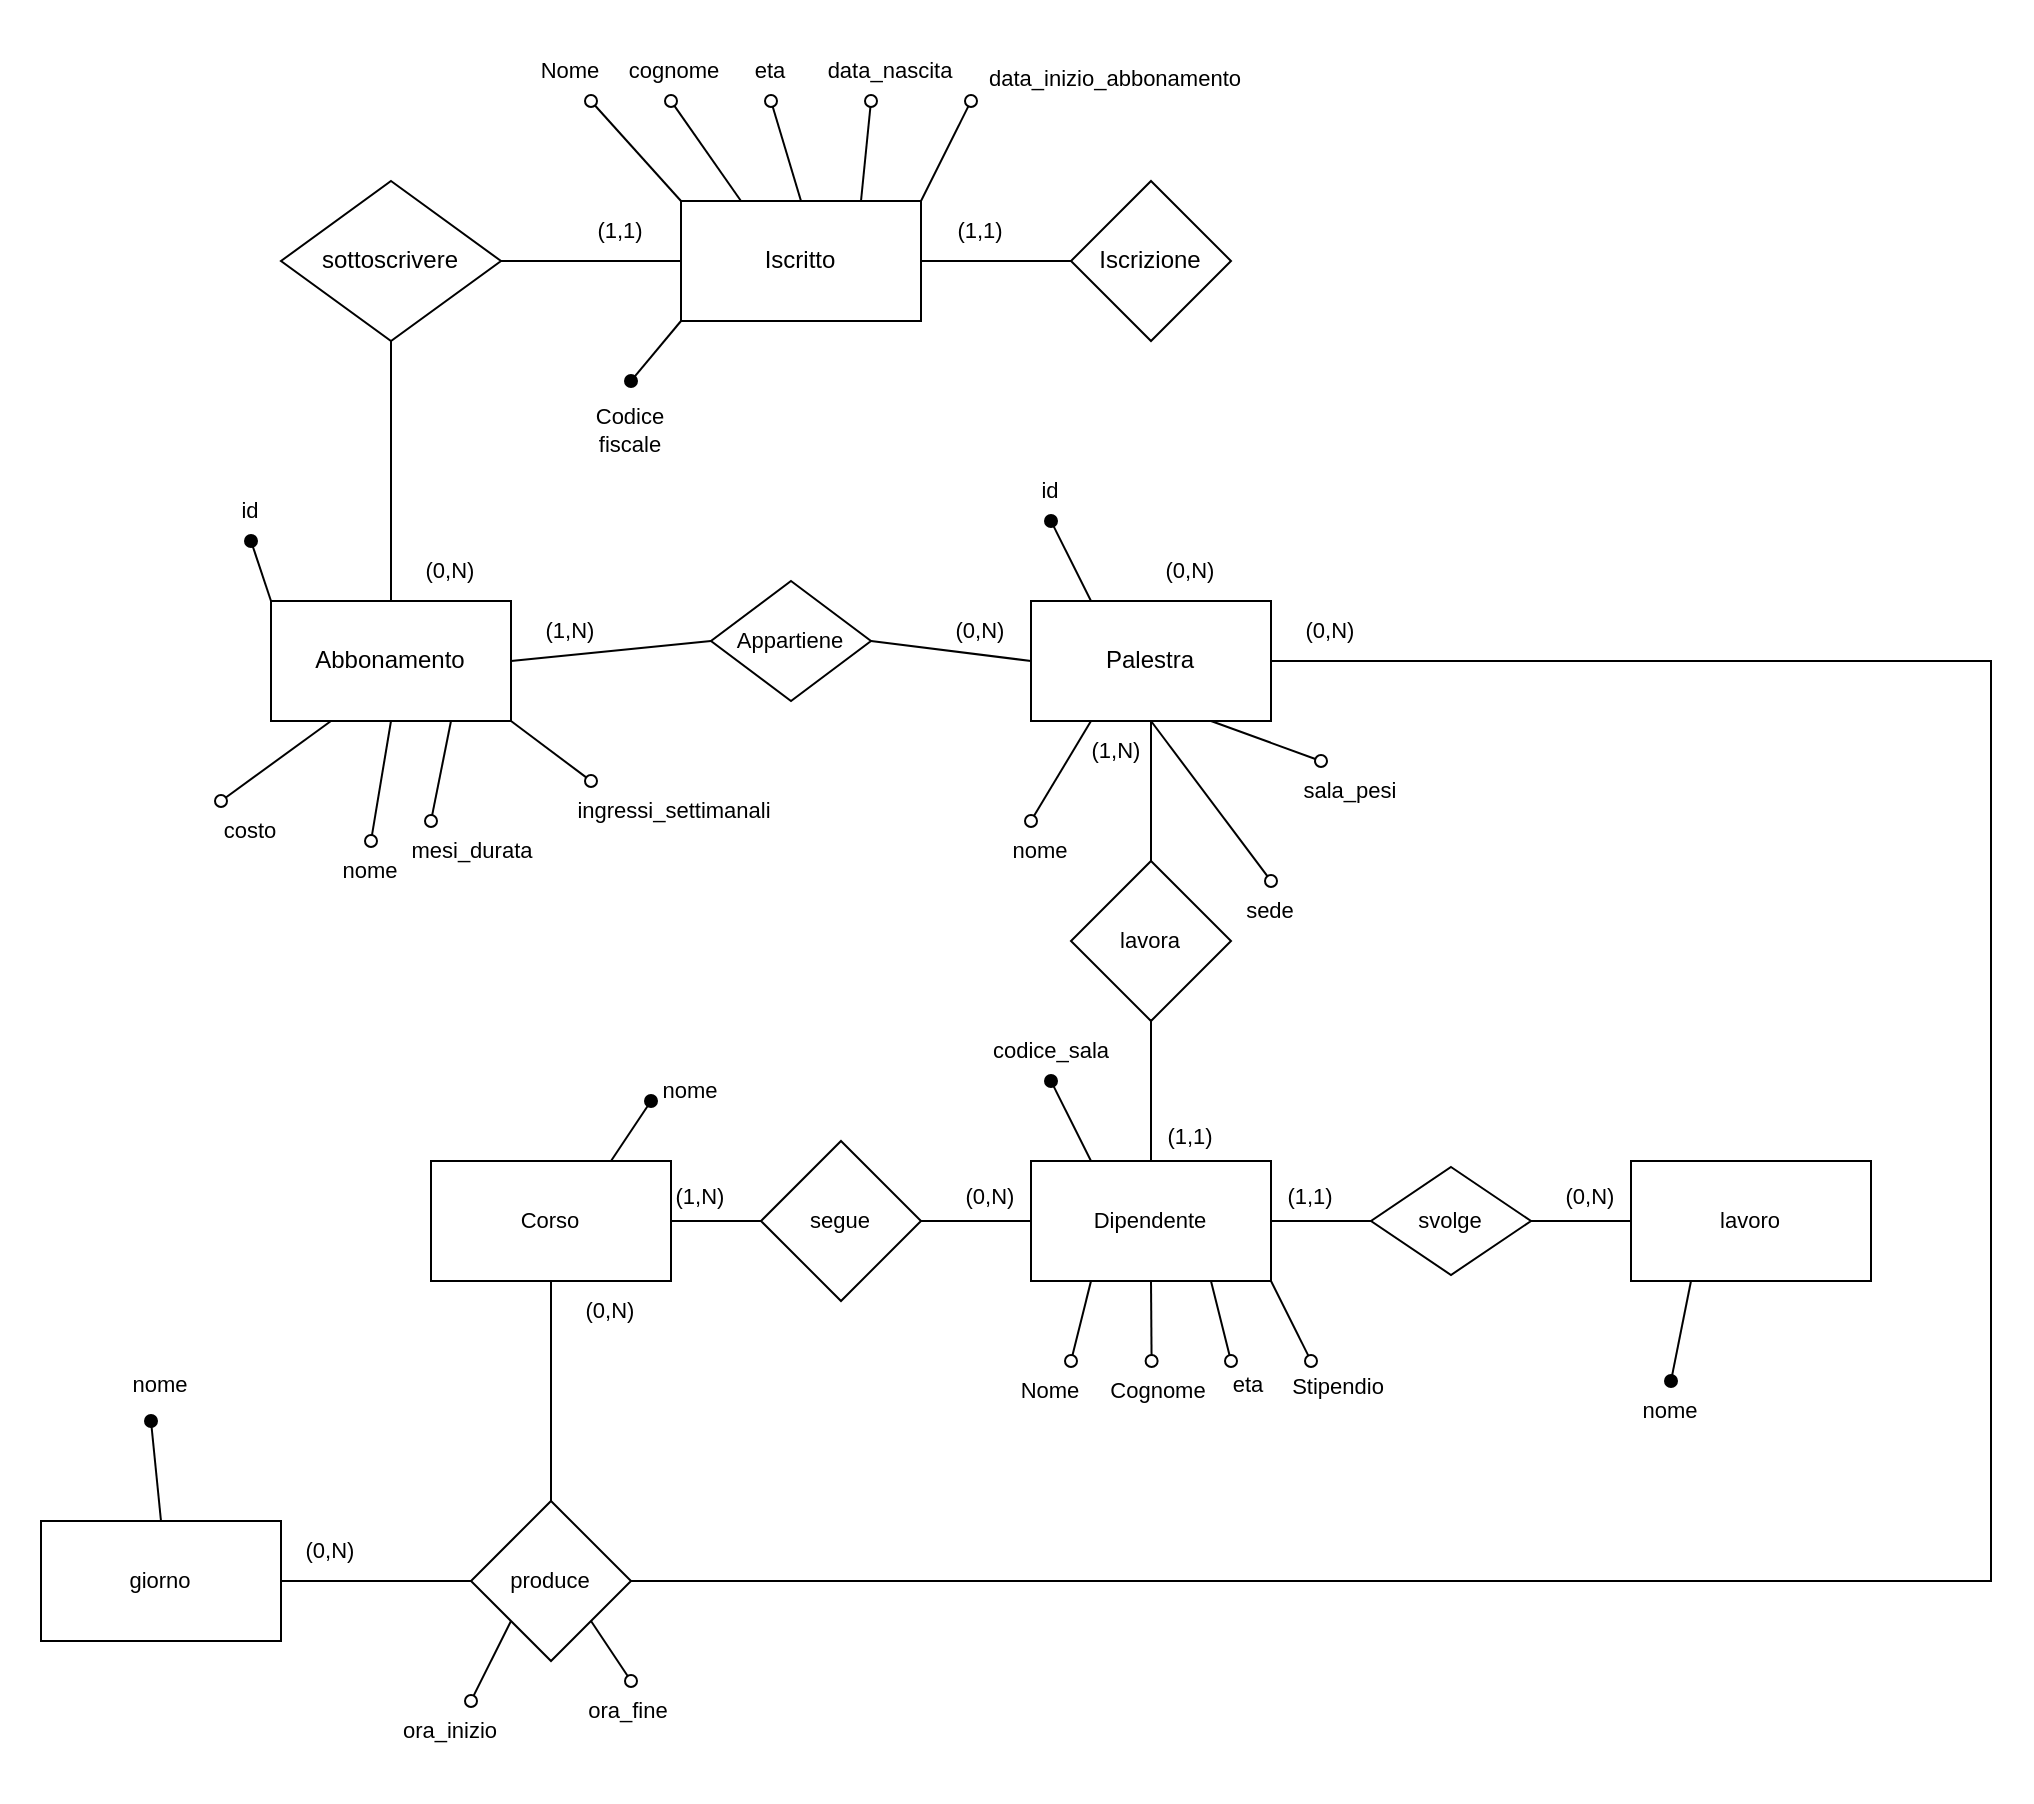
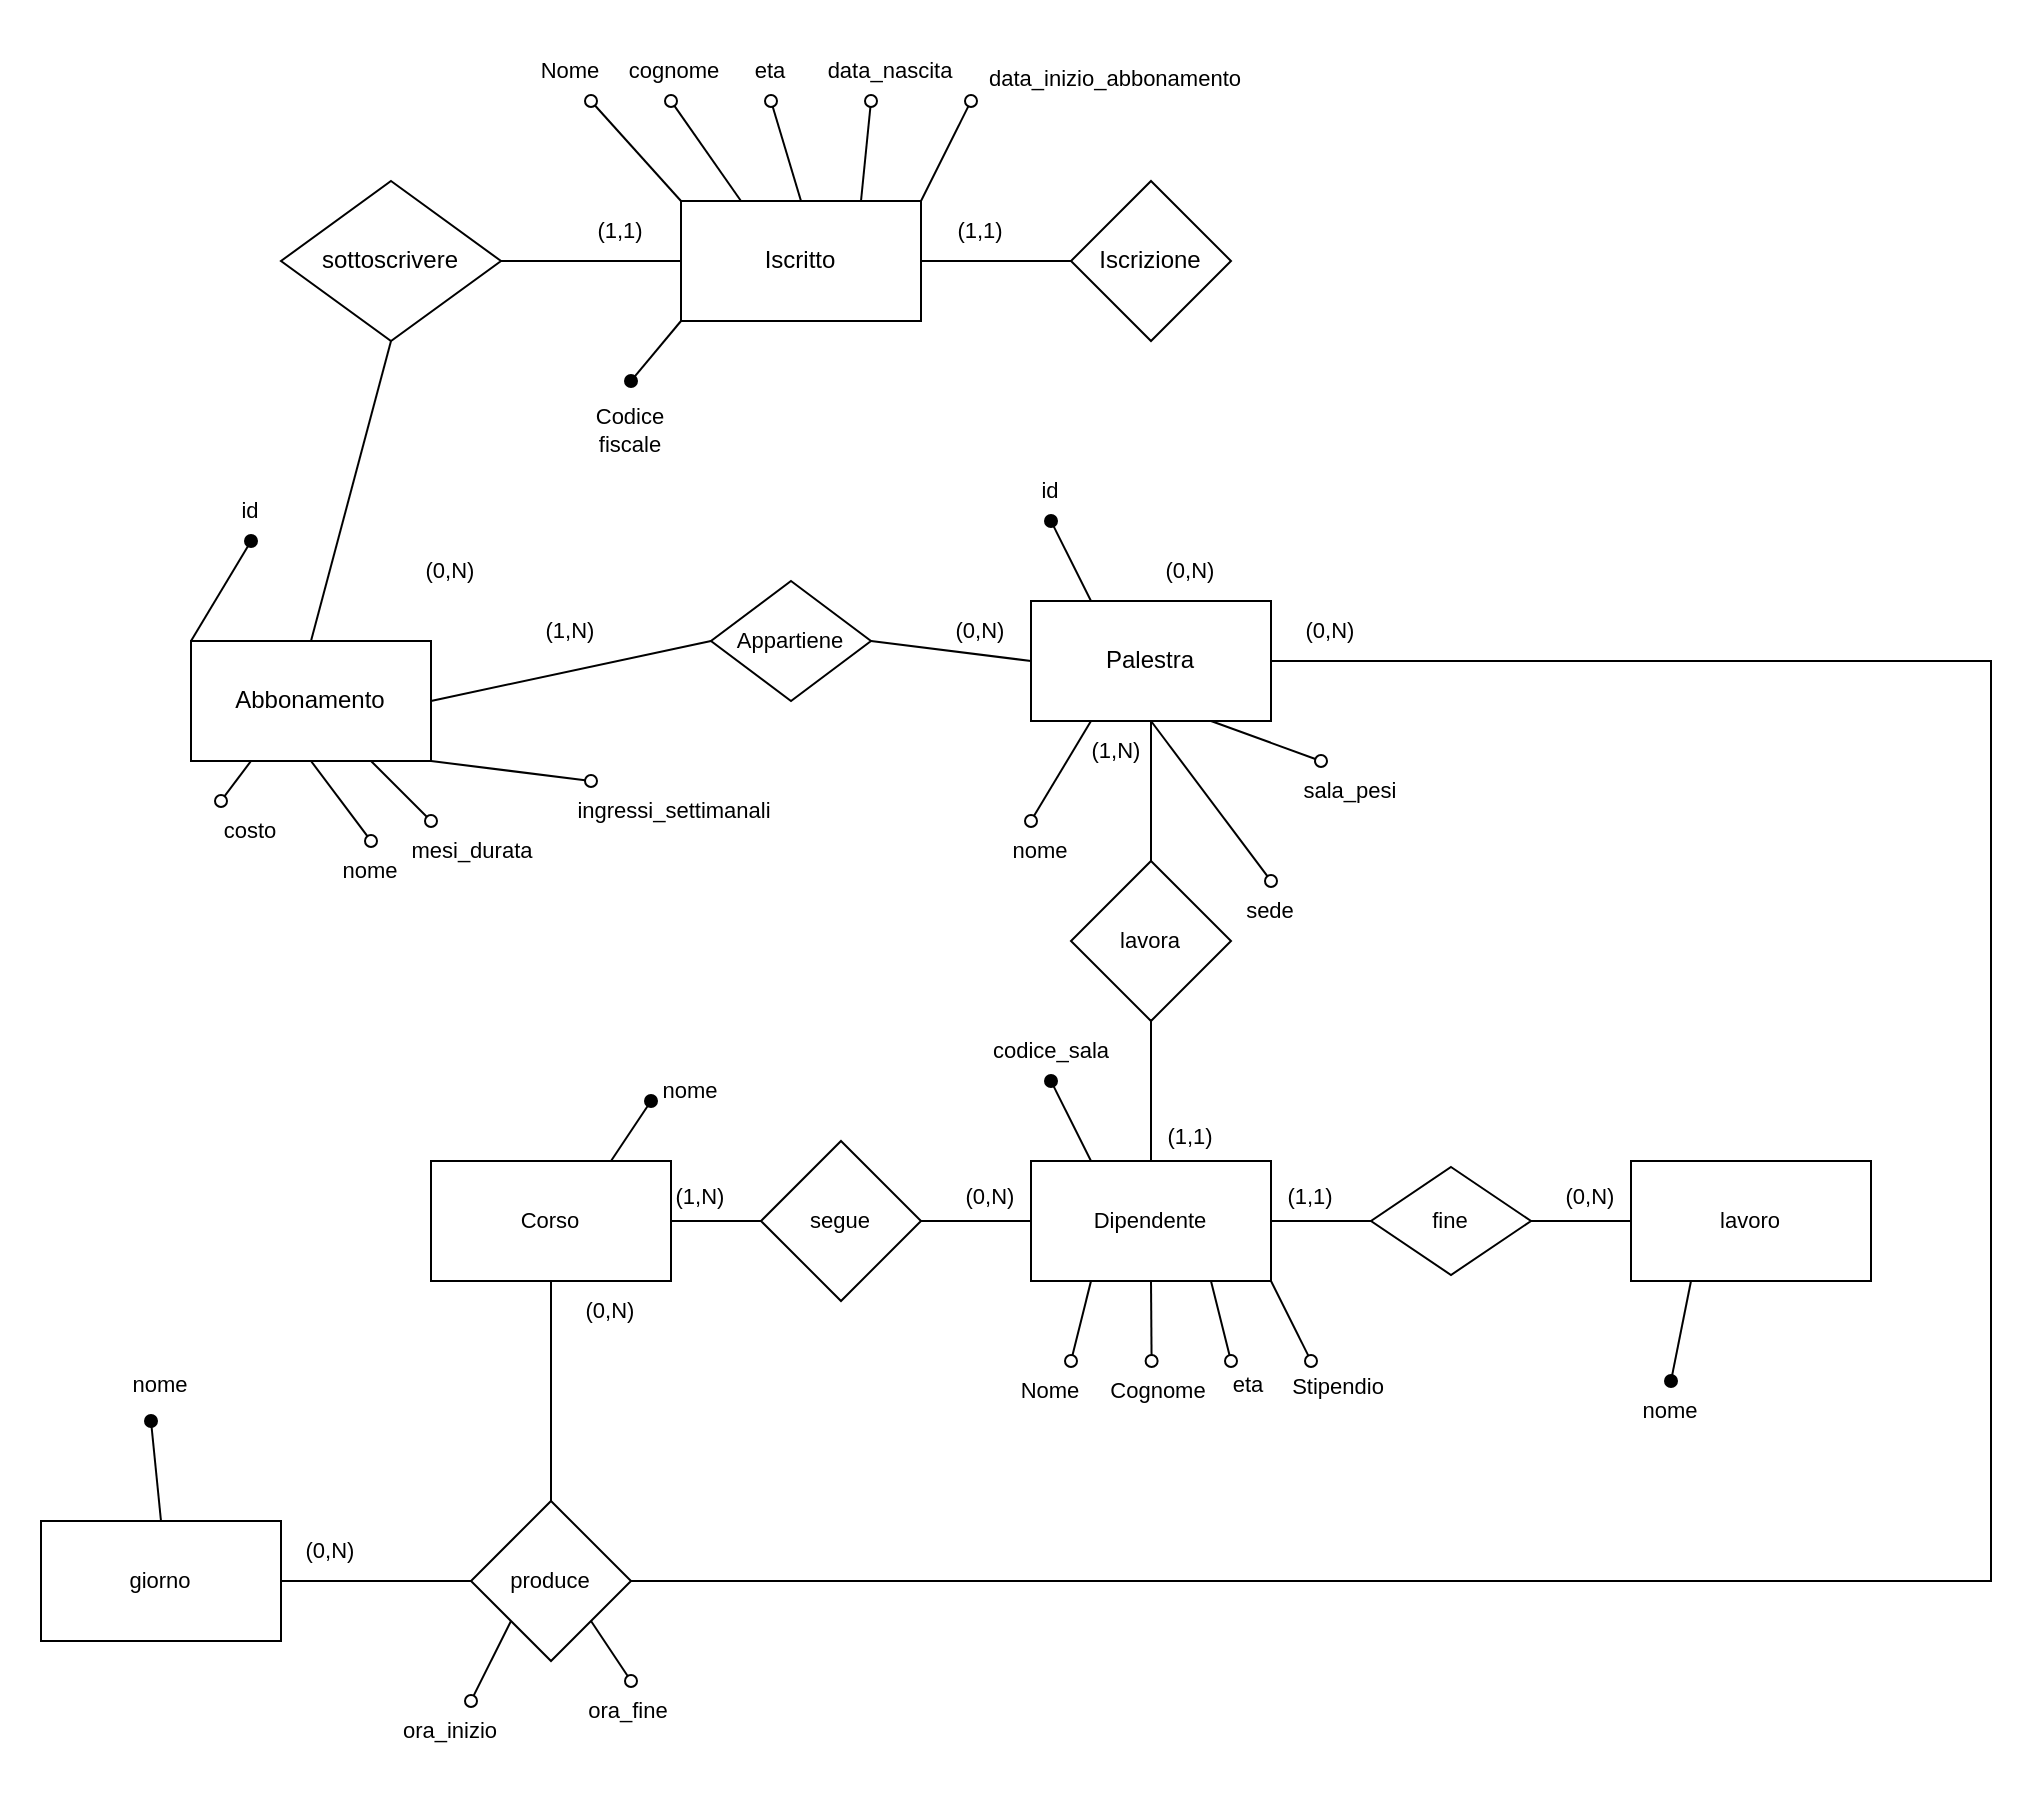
node "Abbonamento": moved (391, 661) -> (311, 701)
node "svolge": label "svolge" -> "fine"
